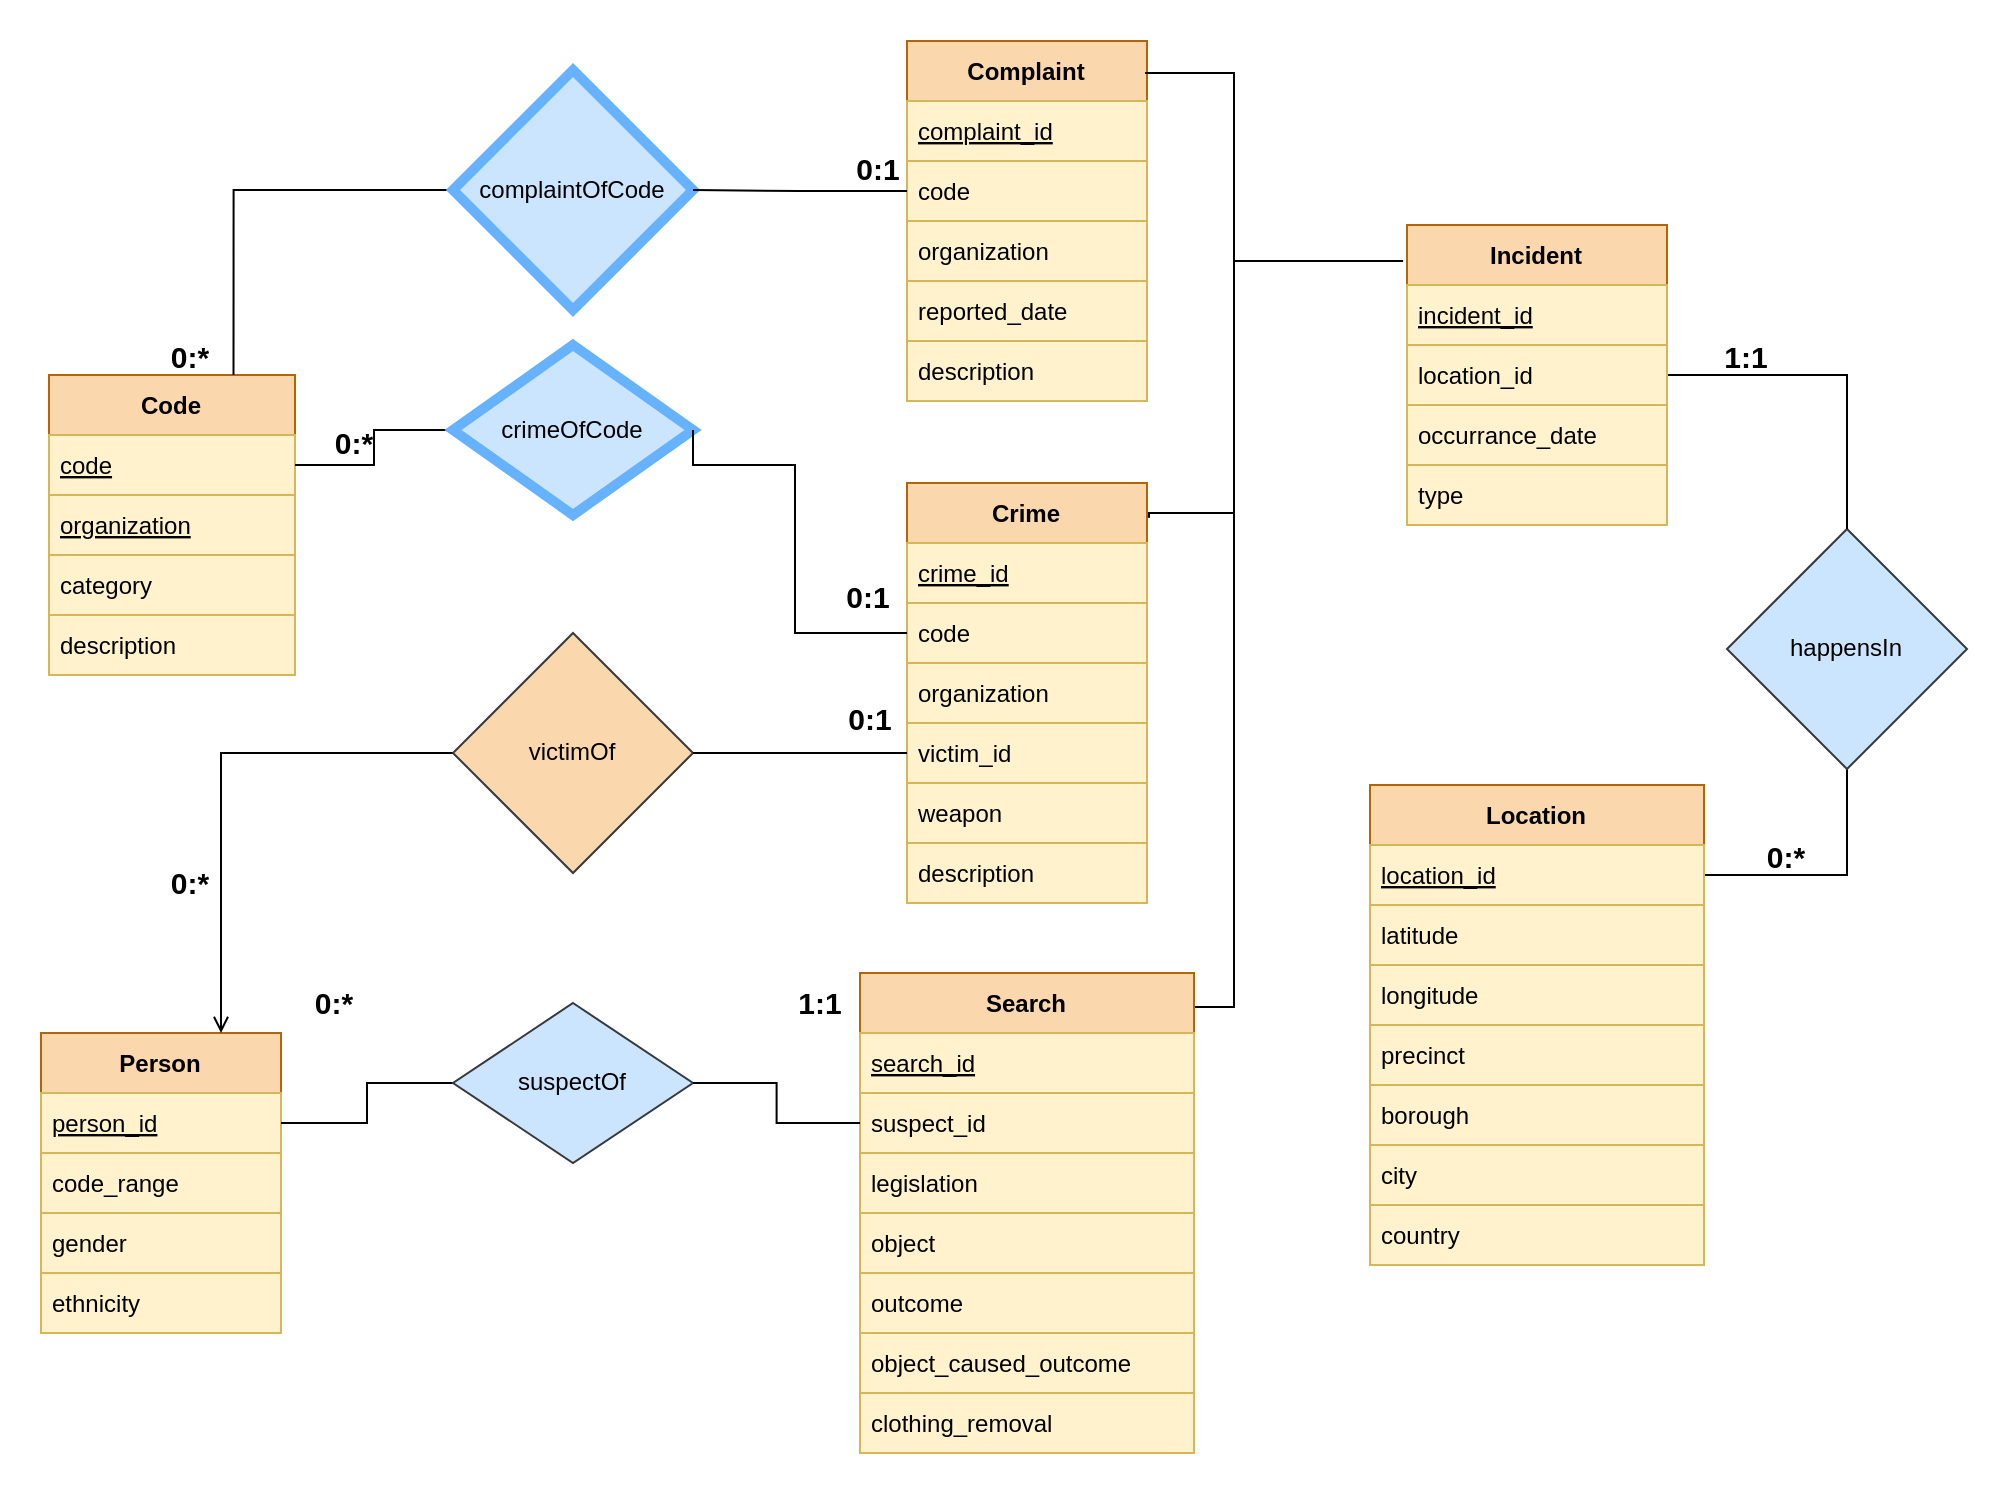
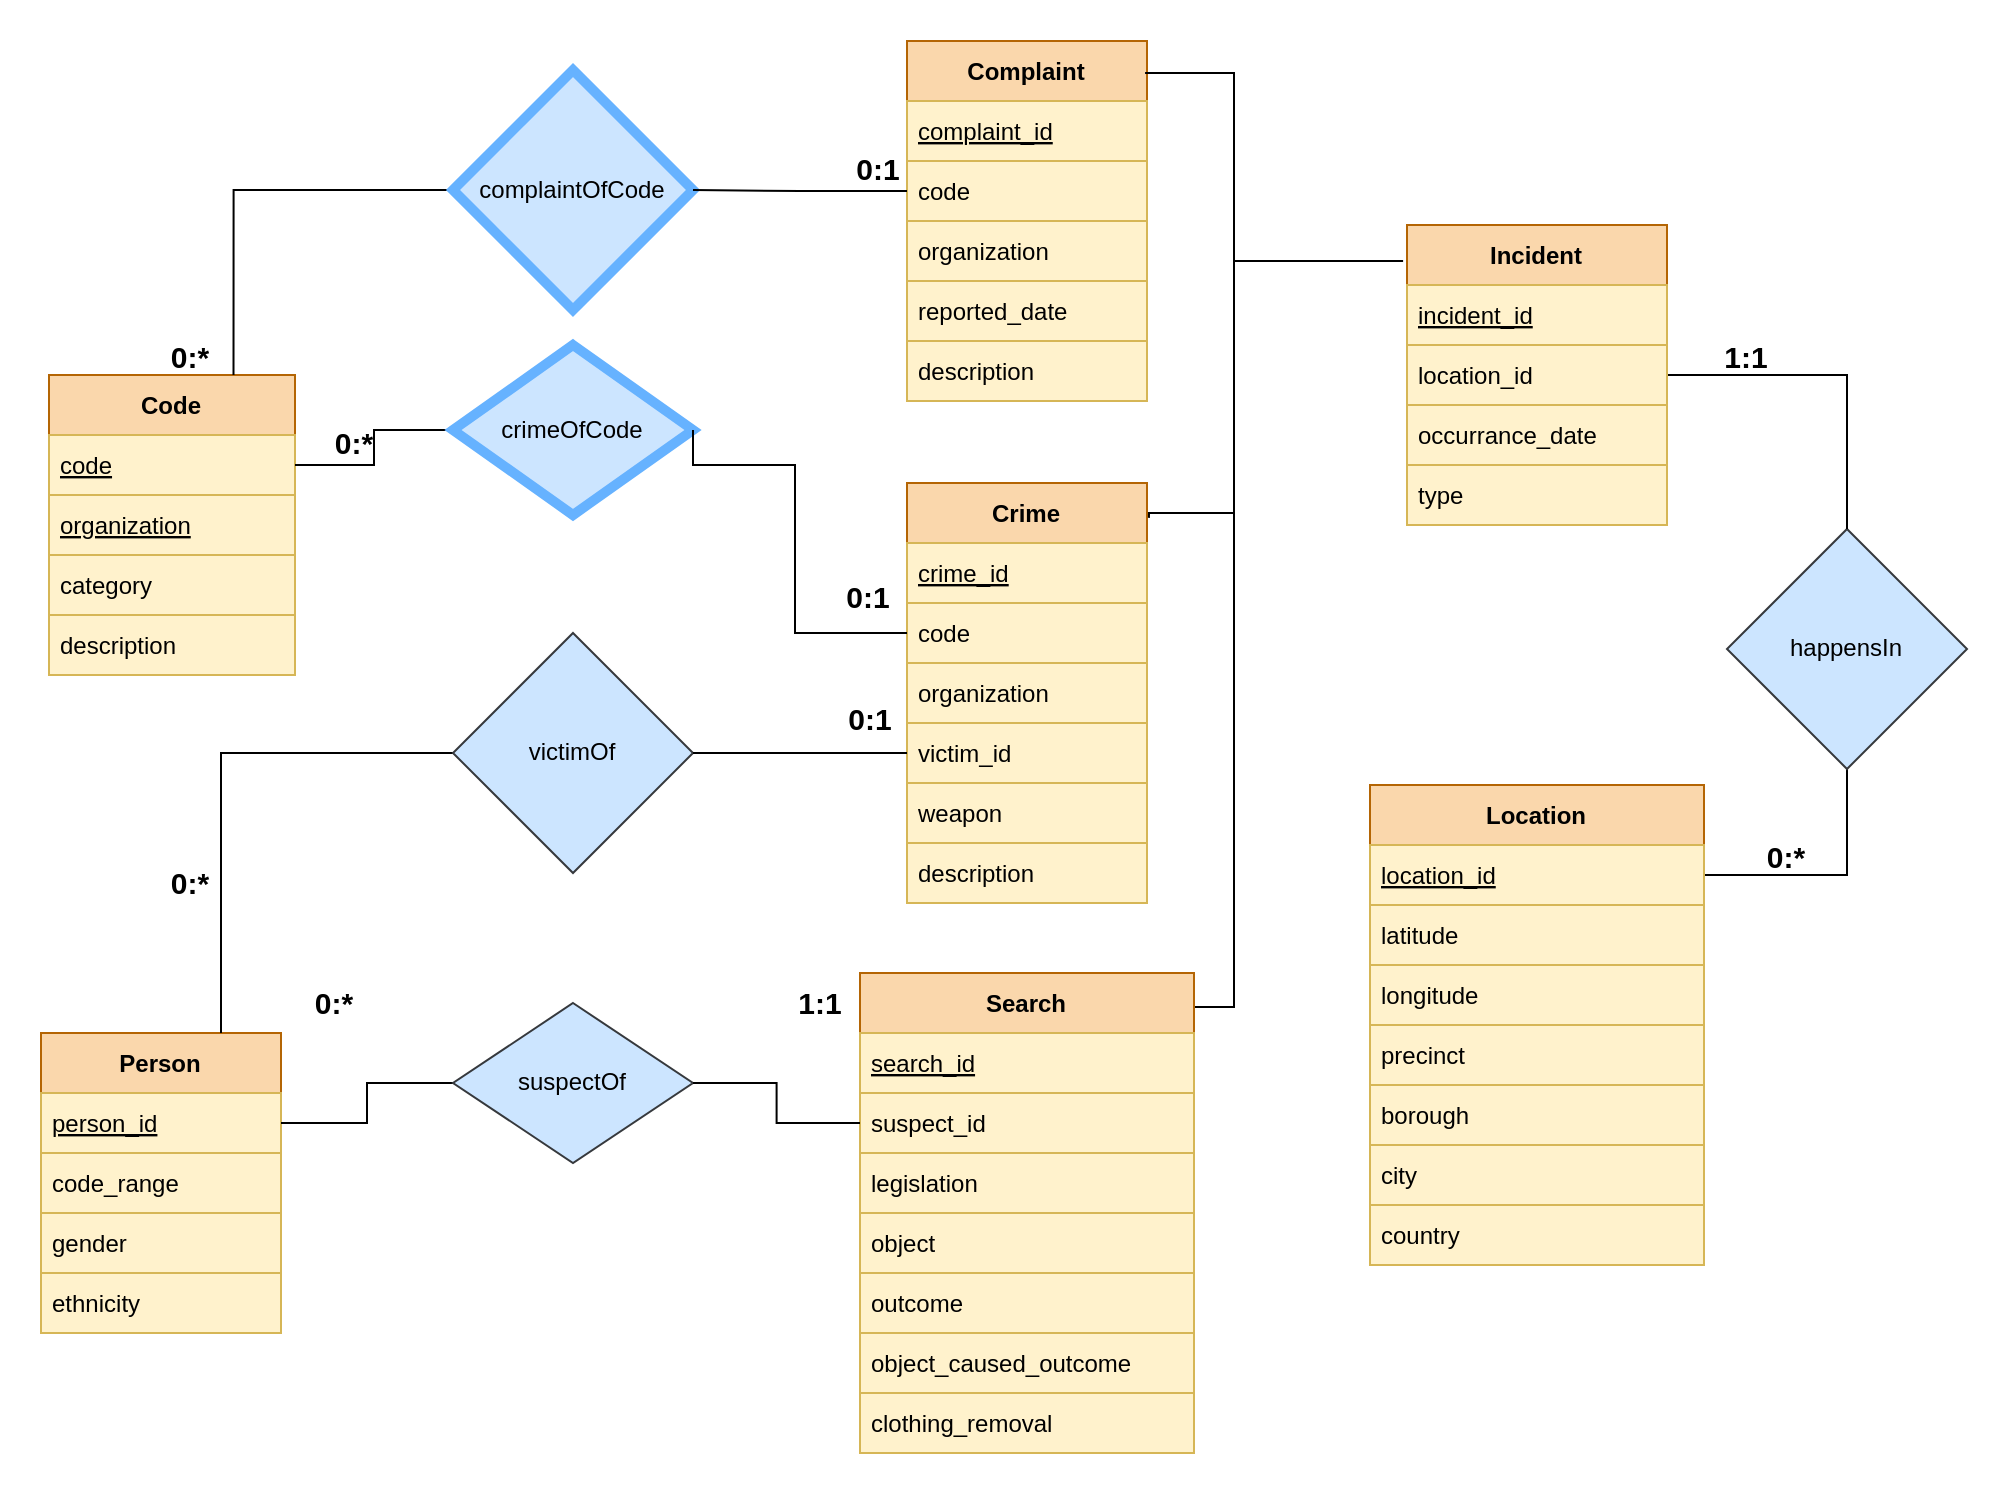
node "victimOf": fillcolor #fad7ac -> #cce5ff
edge "victimOf" -> "Person": arrowhead open -> none
